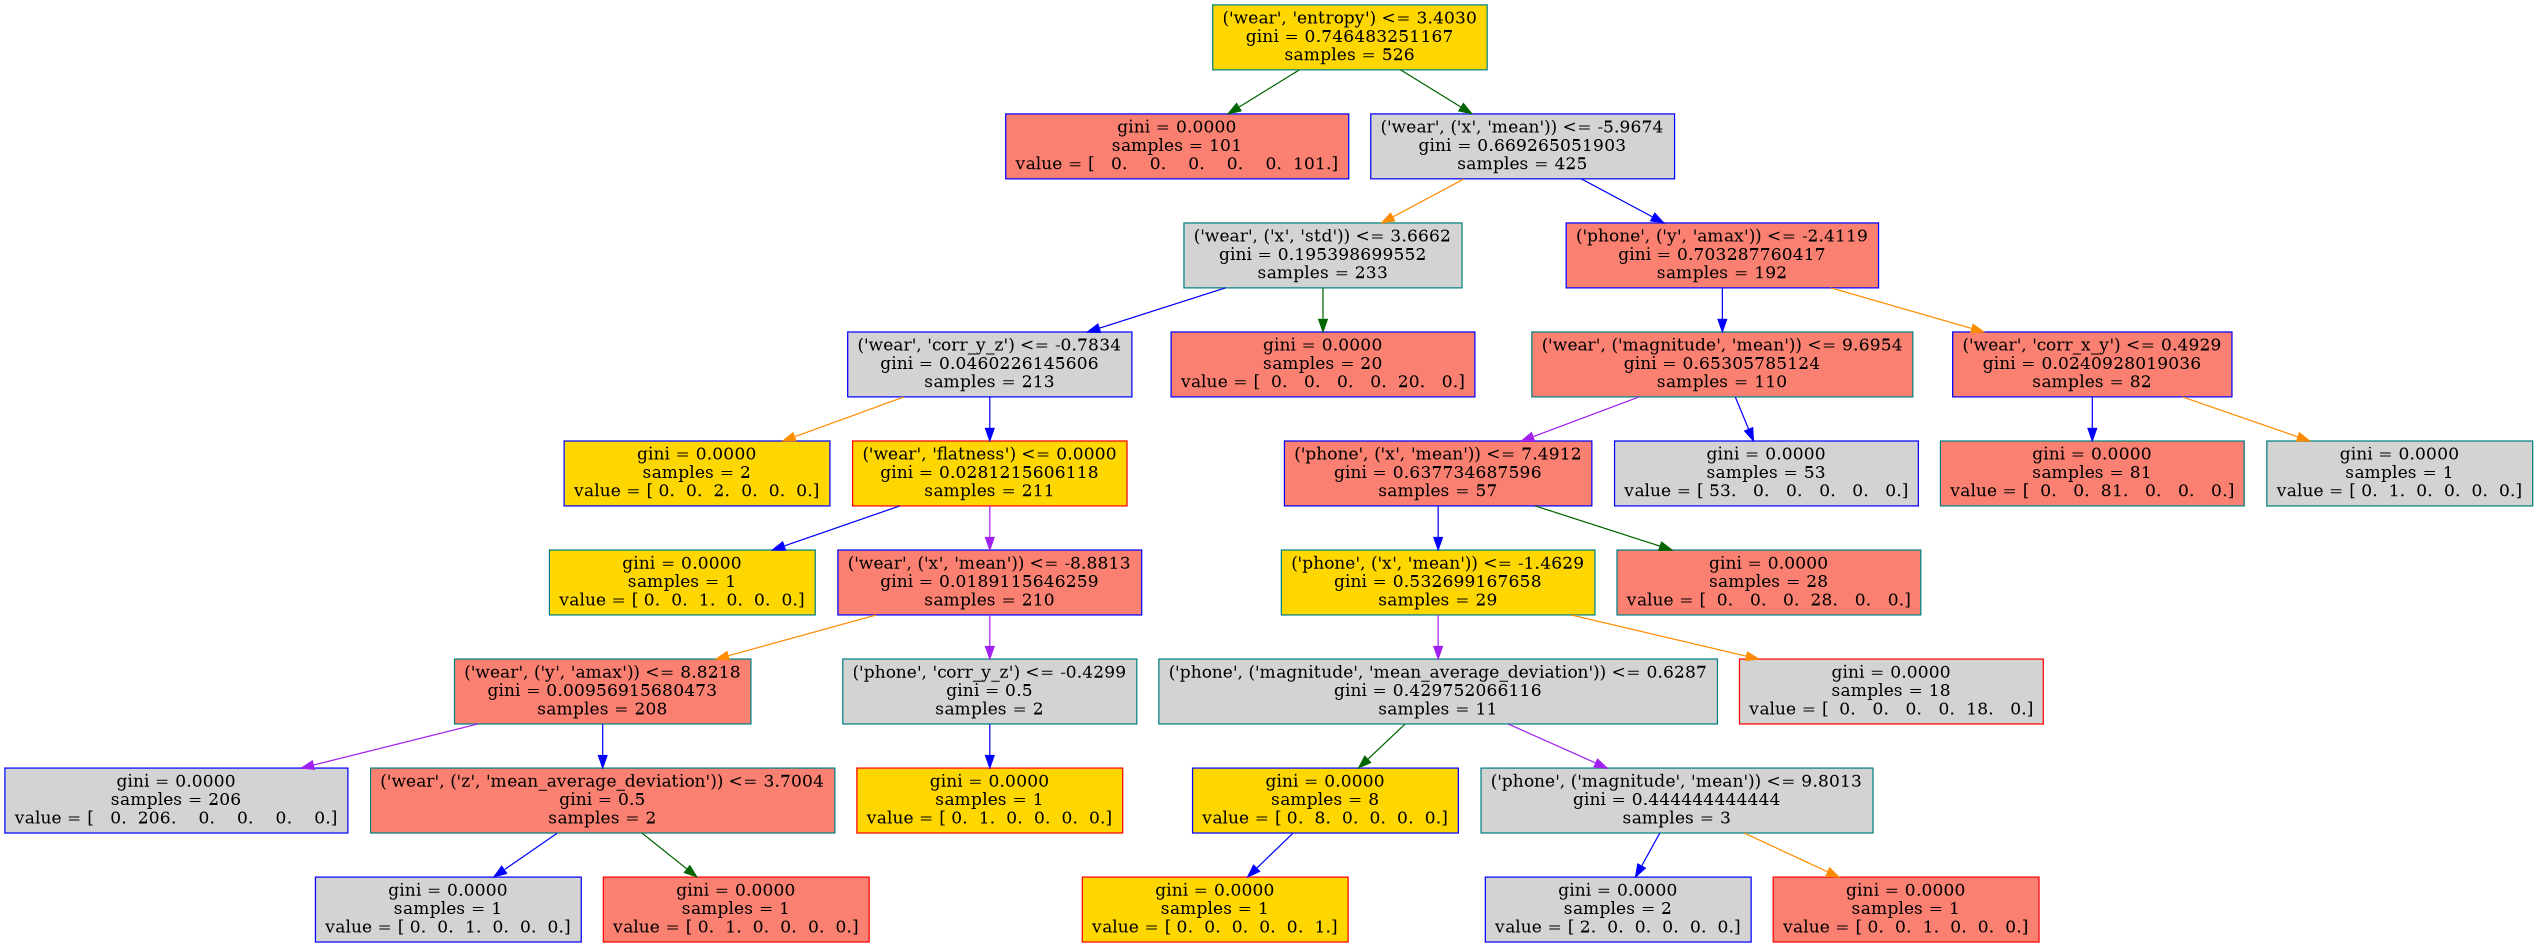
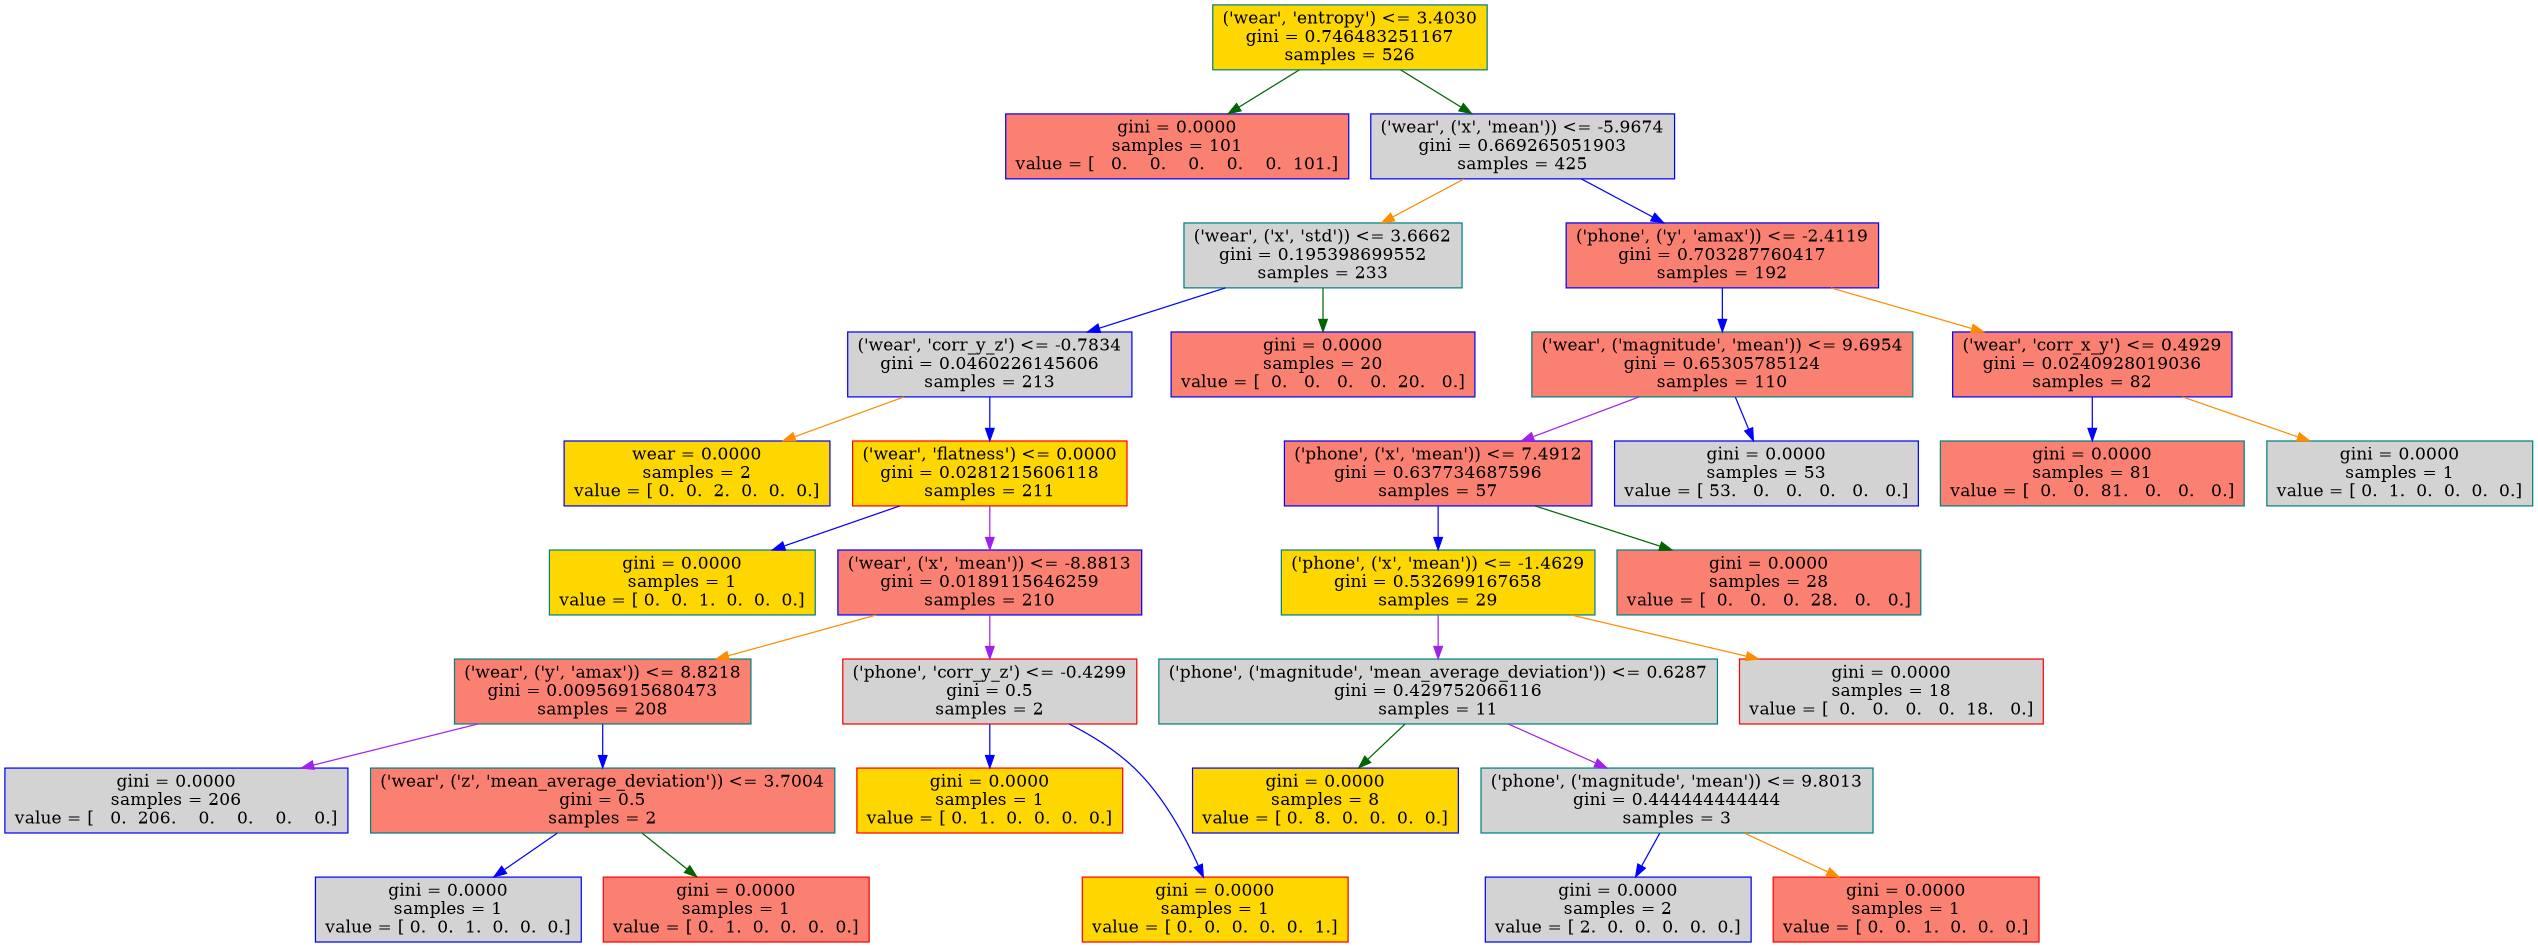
node "gini = 0.0000 samples = 2 value = [ 0.  0.  2.  0.  0.  0.]": label "gini = 0.0000 samples = 2 value = [ 0.  0.  2.  0.  0.  0.]" -> "wear = 0.0000 samples = 2 value = [ 0.  0.  2.  0.  0.  0.]"
node "('phone', 'corr_y_z') <= -0.4299 gini = 0.5 samples = 2": color teal -> red
edge "gini = 0.0000 samples = 8 value = [ 0.  8.  0.  0.  0.  0.]" -> "gini = 0.0000 samples = 1 value = [ 0.  0.  0.  0.  0.  1.]": now "('phone', 'corr_y_z') <= -0.4299 gini = 0.5 samples = 2" -> "gini = 0.0000 samples = 1 value = [ 0.  0.  0.  0.  0.  1.]"
